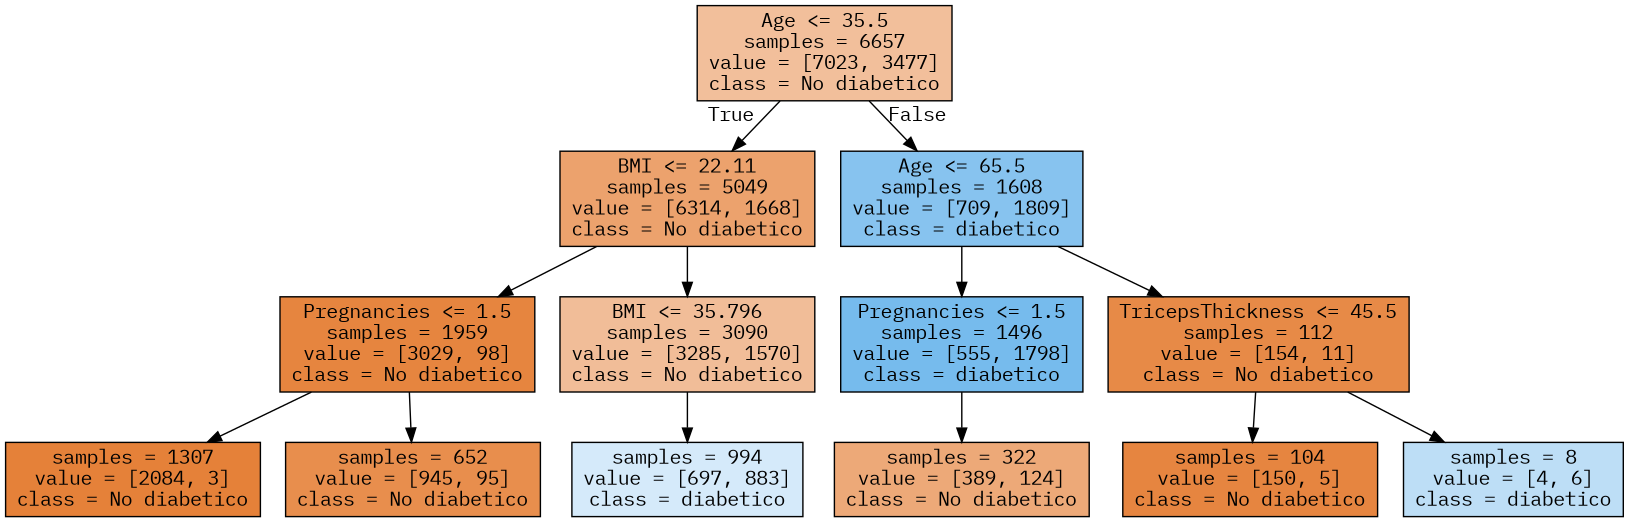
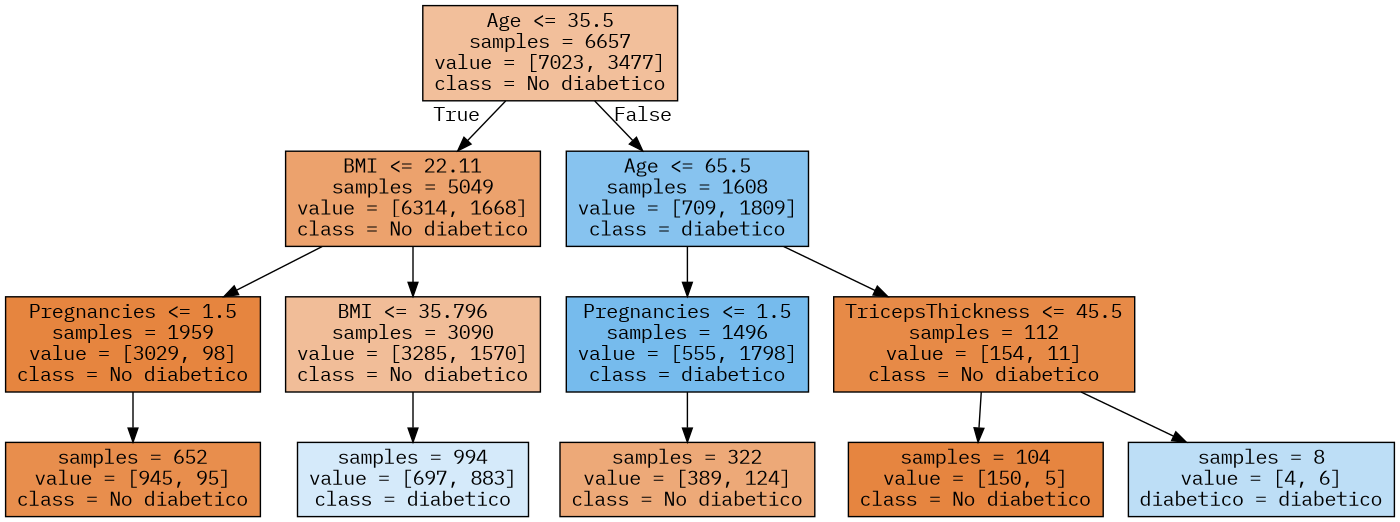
node "samples = 1307 value = [2084, 3] class = No diabetico": removed
node "samples = 8 value = [4, 6] class = diabetico": label "samples = 8 value = [4, 6] class = diabetico" -> "samples = 8 value = [4, 6] diabetico = diabetico"
